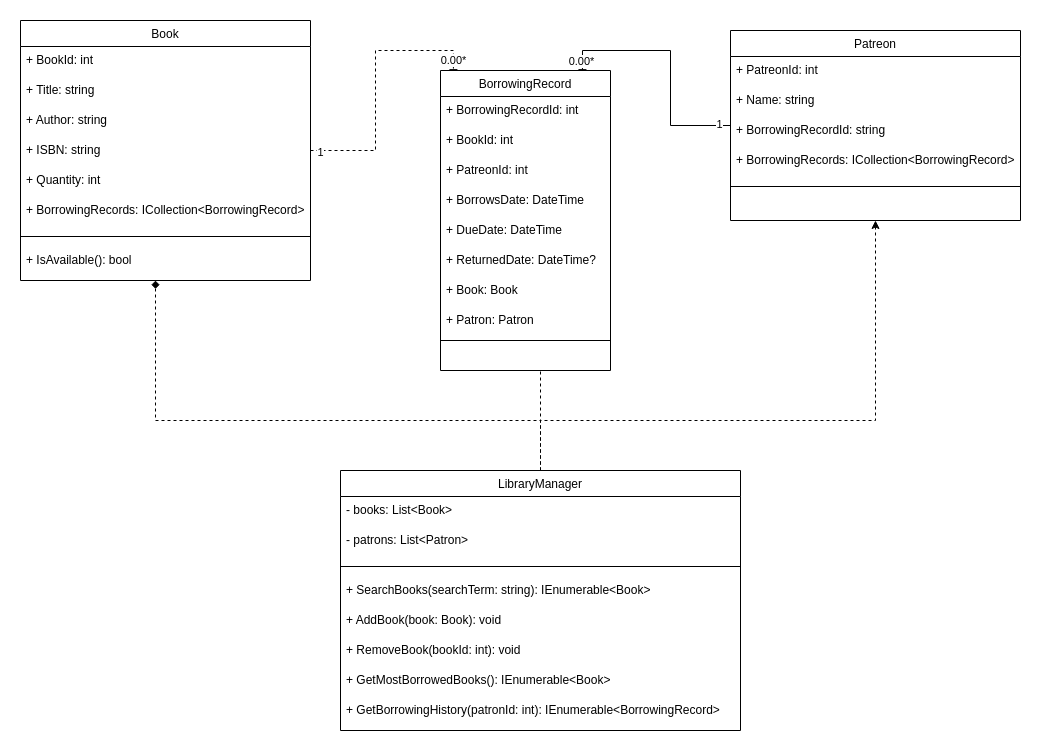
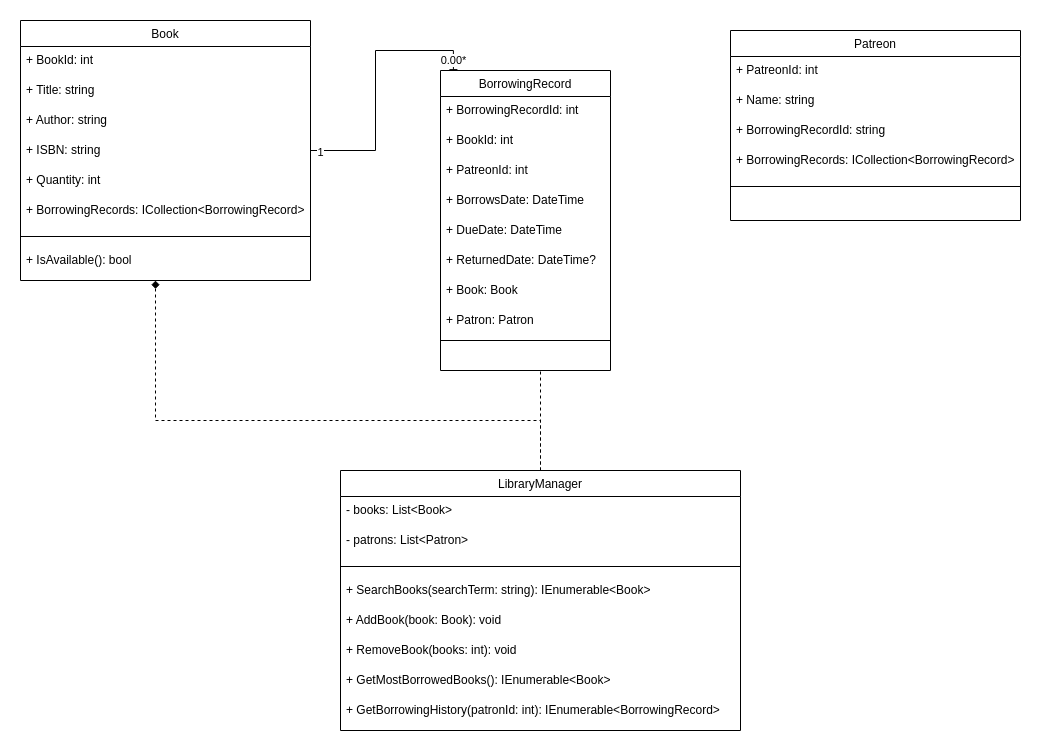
edge "Patreon" -> "BorrowingRecord": removed, labels "1", "0.00*"
edge "Book" -> "BorrowingRecord": style dashed -> solid
edge "LibraryManager" -> "Patreon": removed
node "+ RemoveBook(bookId: int): void": label "+ RemoveBook(bookId: int): void" -> "+ RemoveBook(books: int): void"
